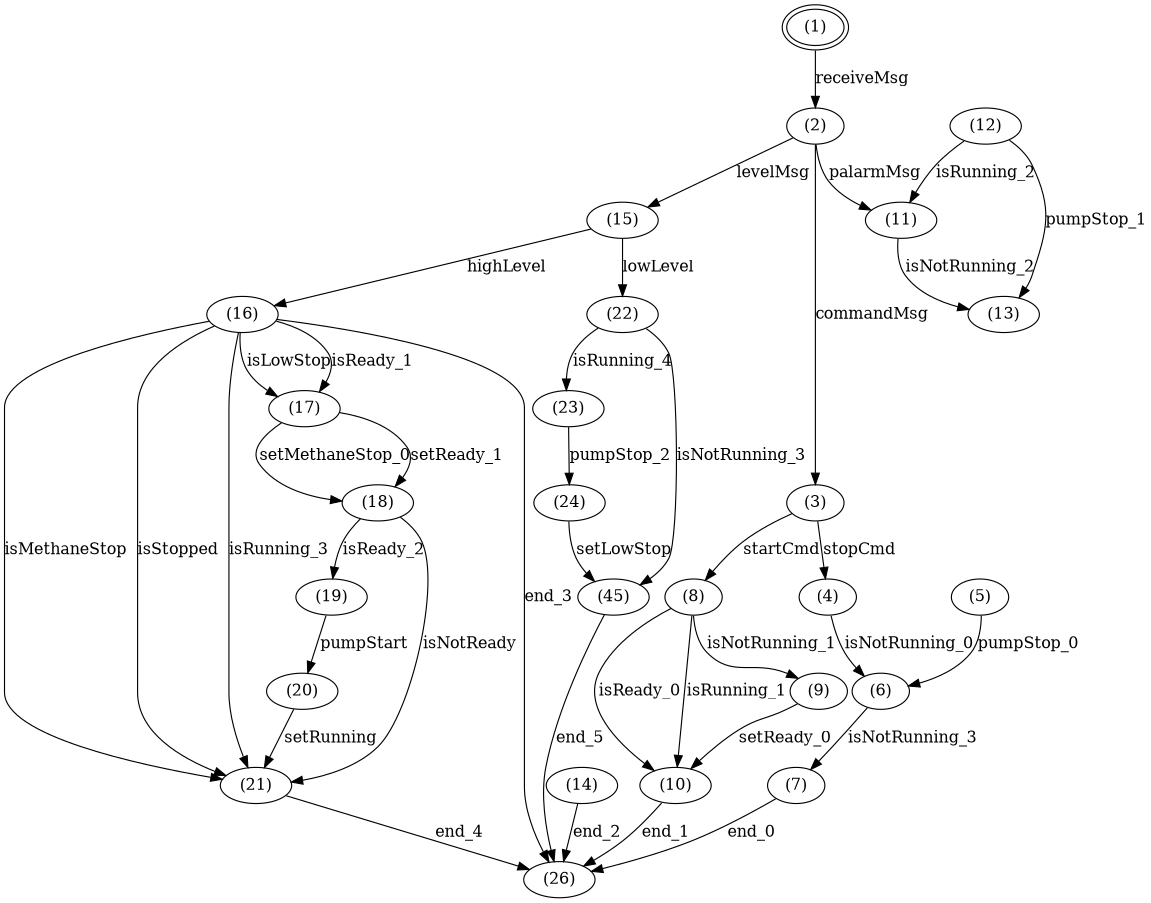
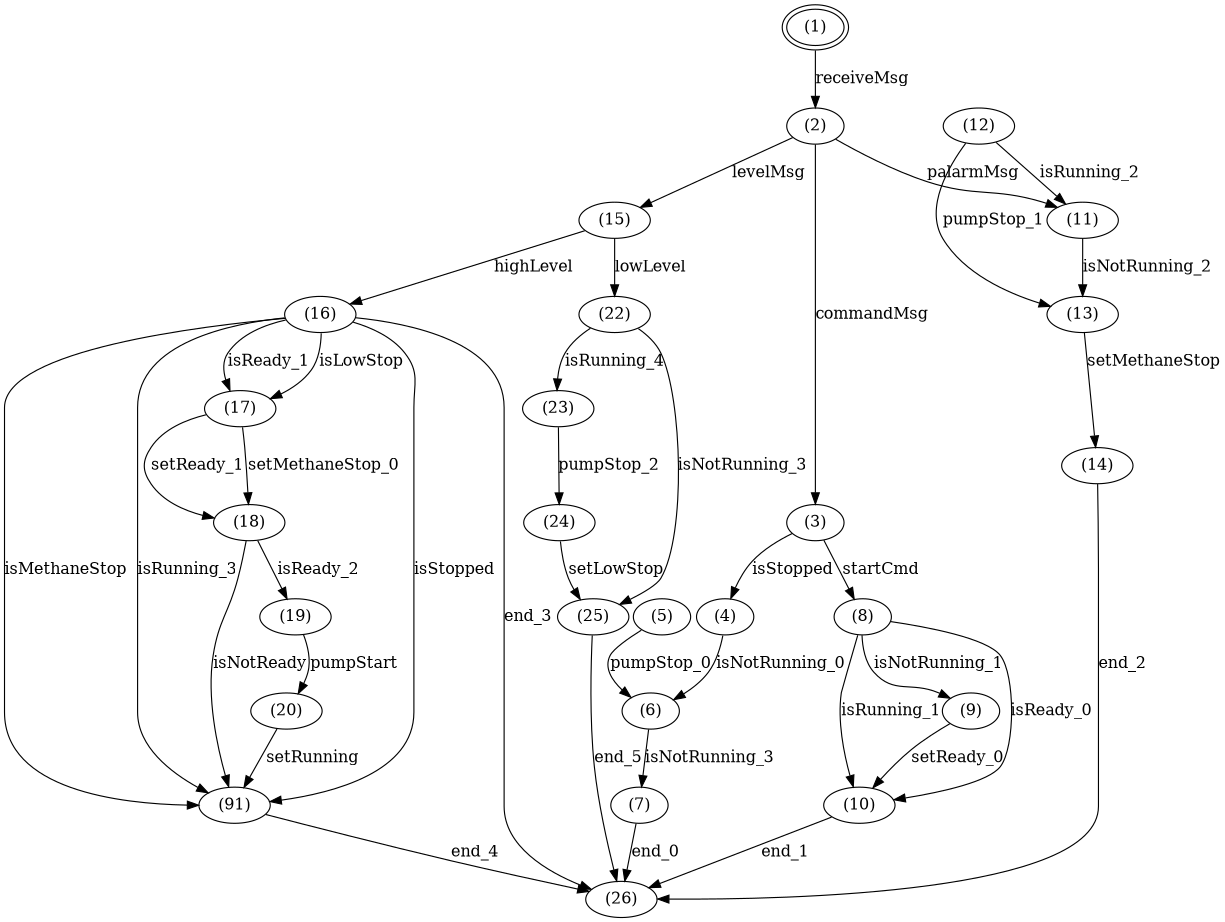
edge "(13)" -> "(14)": added, label "setMethaneStop"
edge "(3)" -> "(4)": label "stopCmd" -> "isStopped"
node "(45)": label "(45)" -> "(25)"
node "(21)": label "(21)" -> "(91)"
